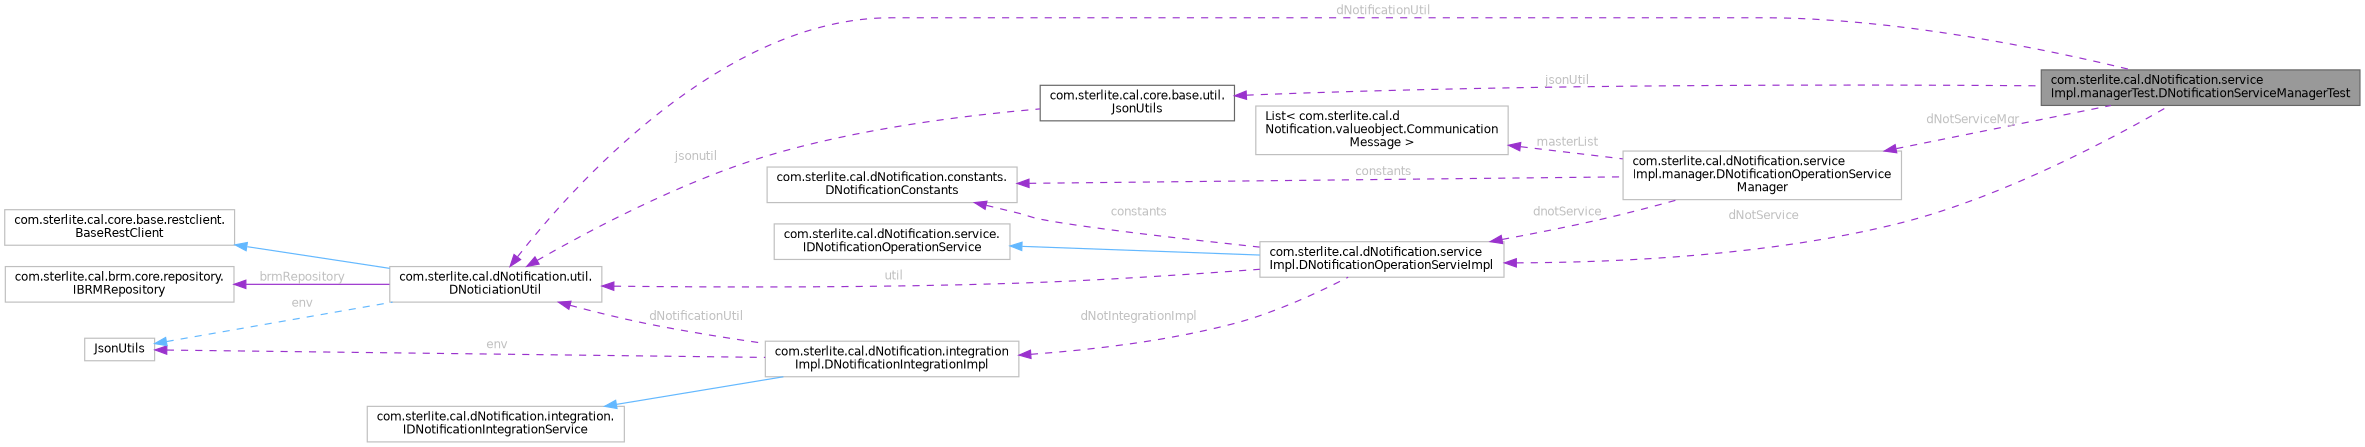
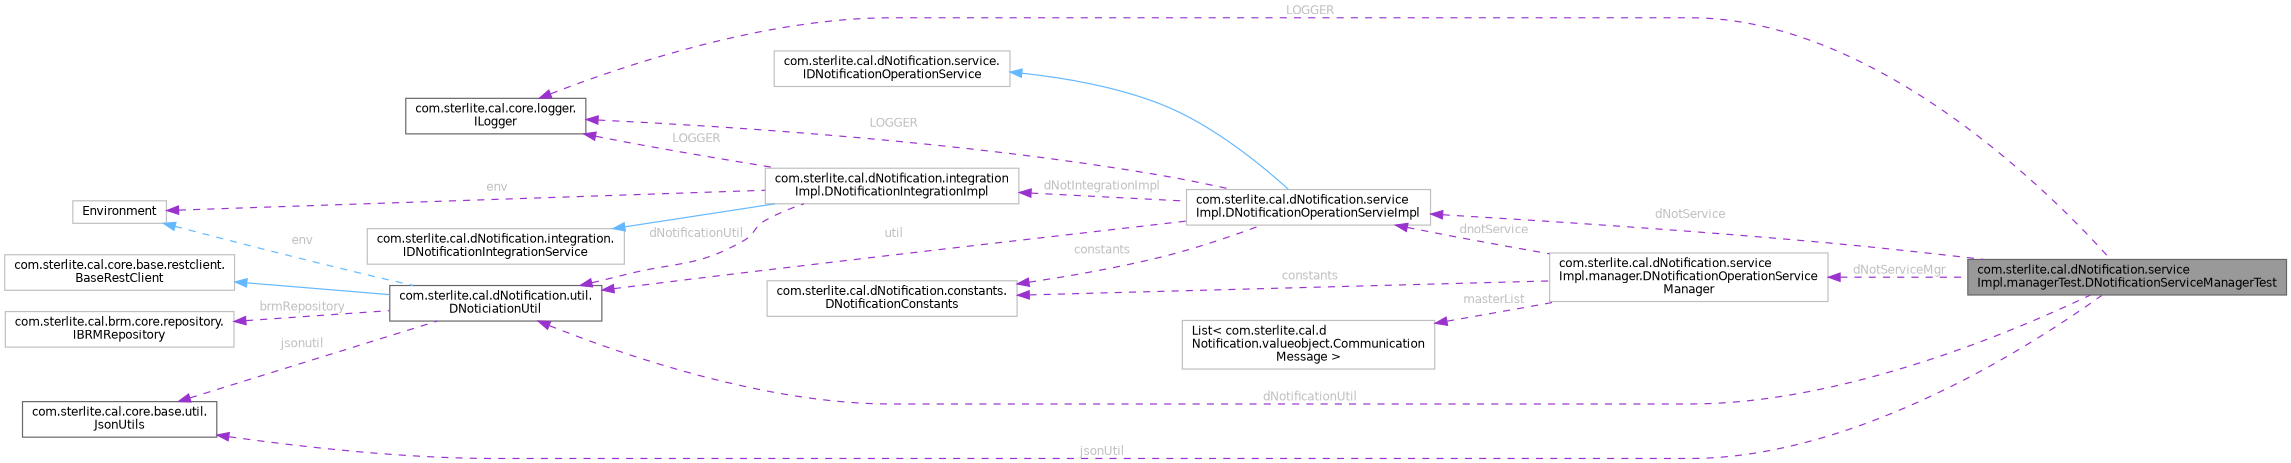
node "com.sterlite.cal.core.logger. ILogger": added
edge "com.sterlite.cal.core.base.util. JsonUtils" -> "com.sterlite.cal.dNotification.util. DNoticiationUtil": reversed
edge "com.sterlite.cal.dNotification.util. DNoticiationUtil" -> "com.sterlite.cal.brm.core.repository. IBRMRepository": style solid -> dashed
node "com.sterlite.cal.dNotification.util. DNoticiationUtil": color grey75 -> gray40
node "JsonUtils": label "JsonUtils" -> "Environment"
